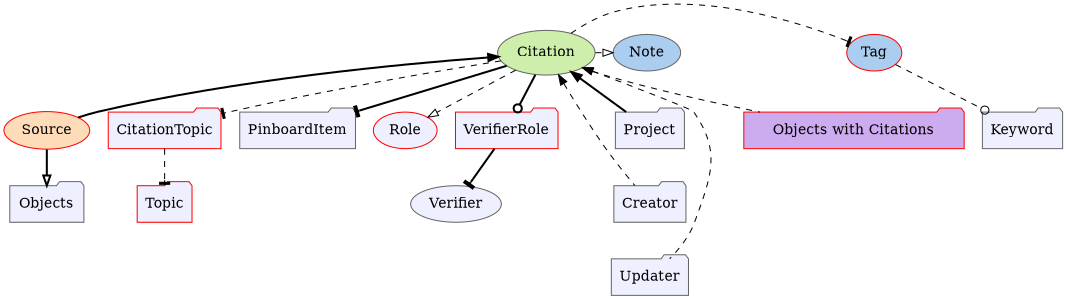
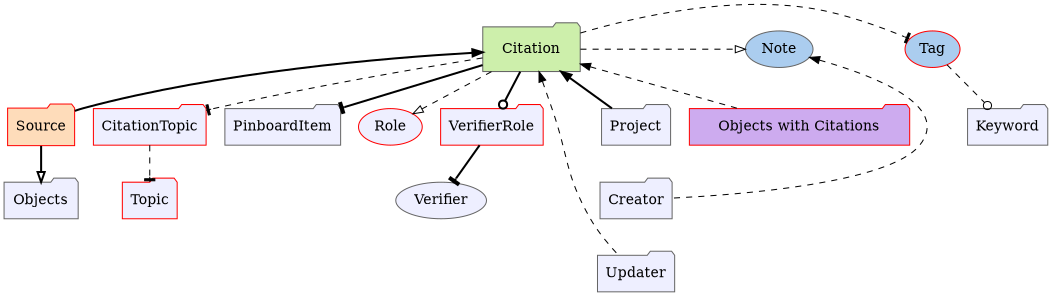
node "Citation": shape ellipse -> folder
node "Source": shape ellipse -> folder
edge "Creator" -> "Citation": now "Creator" -> "Note"
